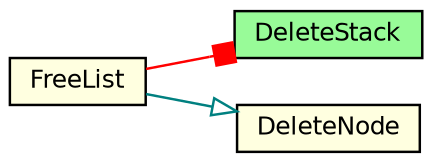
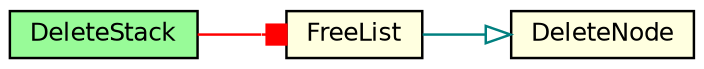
edge "FreeList" -> "DeleteStack": reversed
